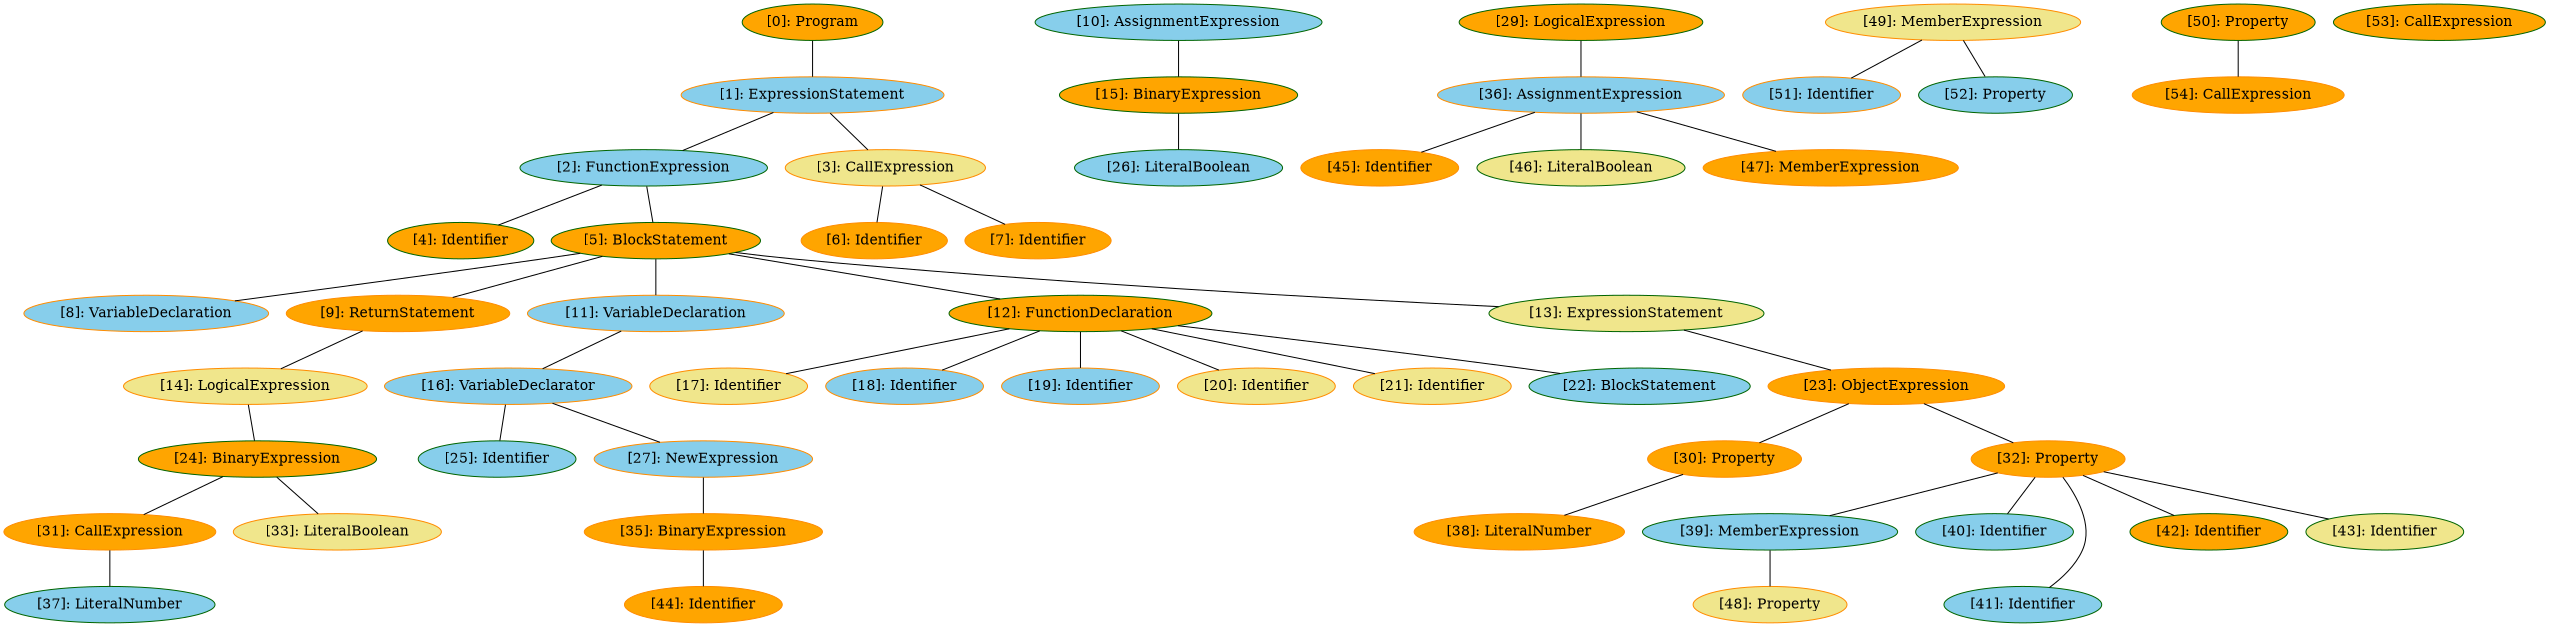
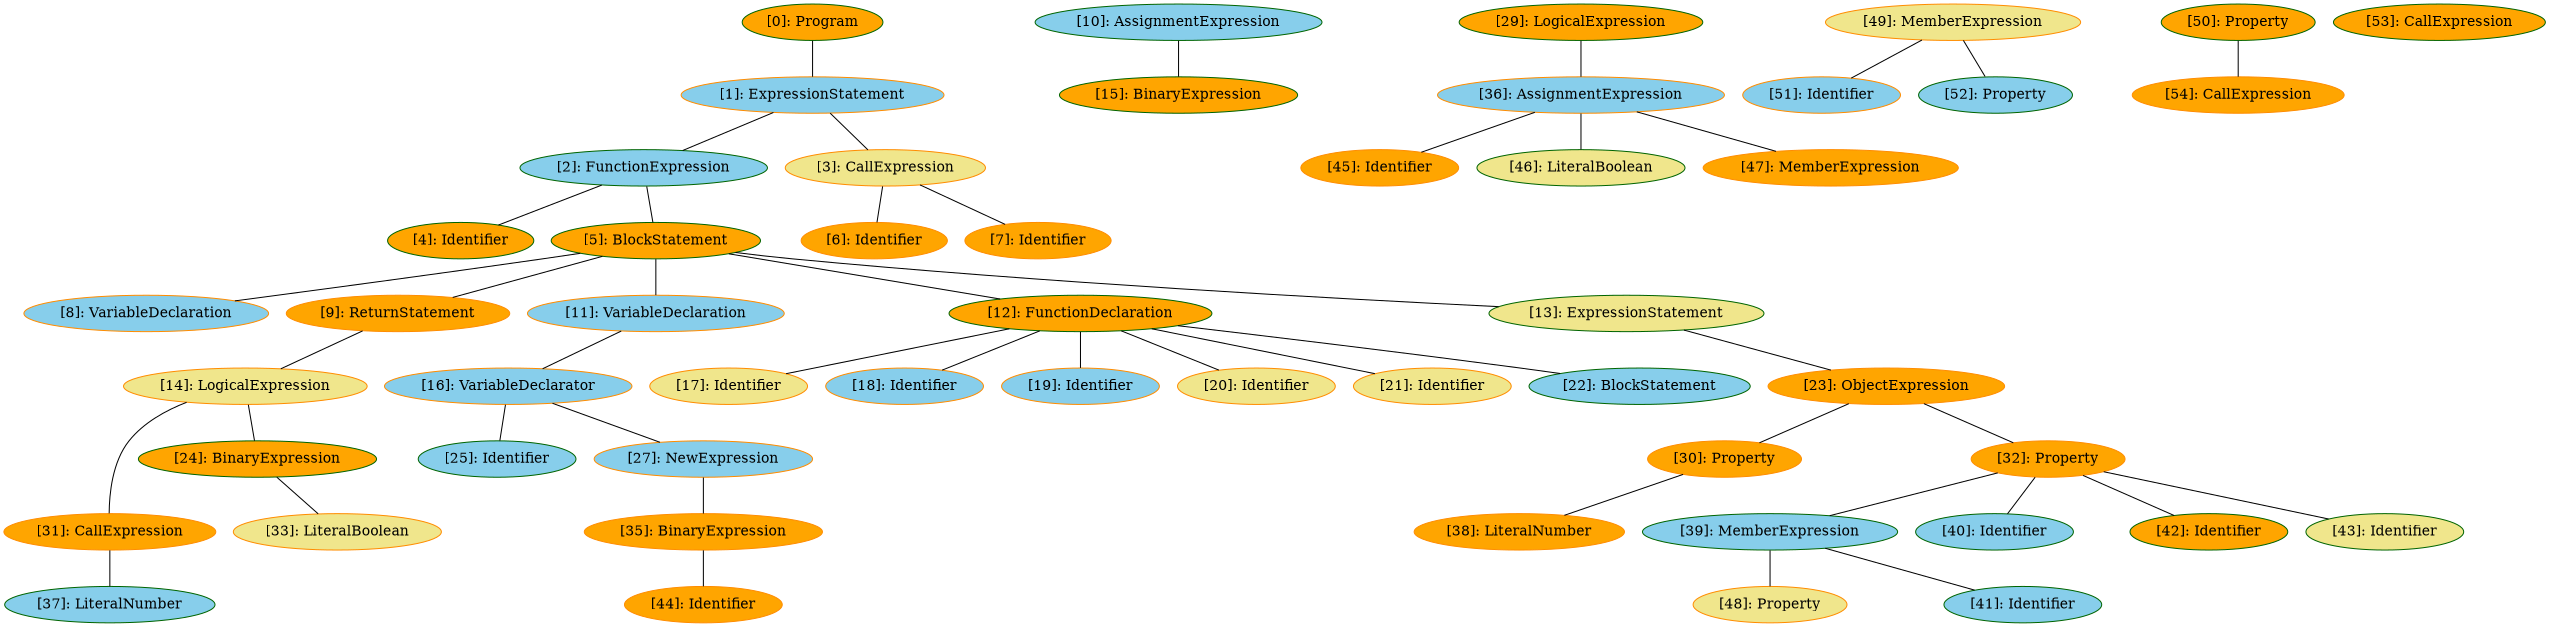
node "[26]: LiteralBoolean": removed
edge "[24]: BinaryExpression" -- "[31]: CallExpression": now "[14]: LogicalExpression" -- "[31]: CallExpression"
edge "[32]: Property" -- "[41]: Identifier": now "[39]: MemberExpression" -- "[41]: Identifier"
